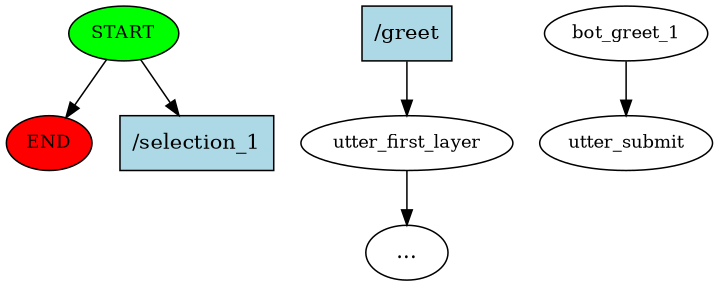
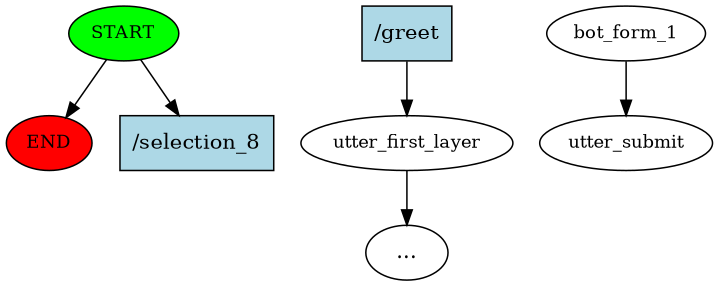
node "bot_greet_1": label "bot_greet_1" -> "bot_form_1"
node "/selection_1": label "/selection_1" -> "/selection_8"
